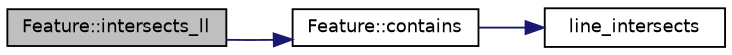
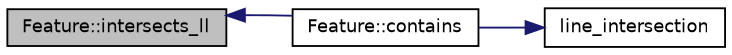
node "line_intersects": label "line_intersects" -> "line_intersection"
edge "Feature::intersects_ll" -> "Feature::contains": reversed
